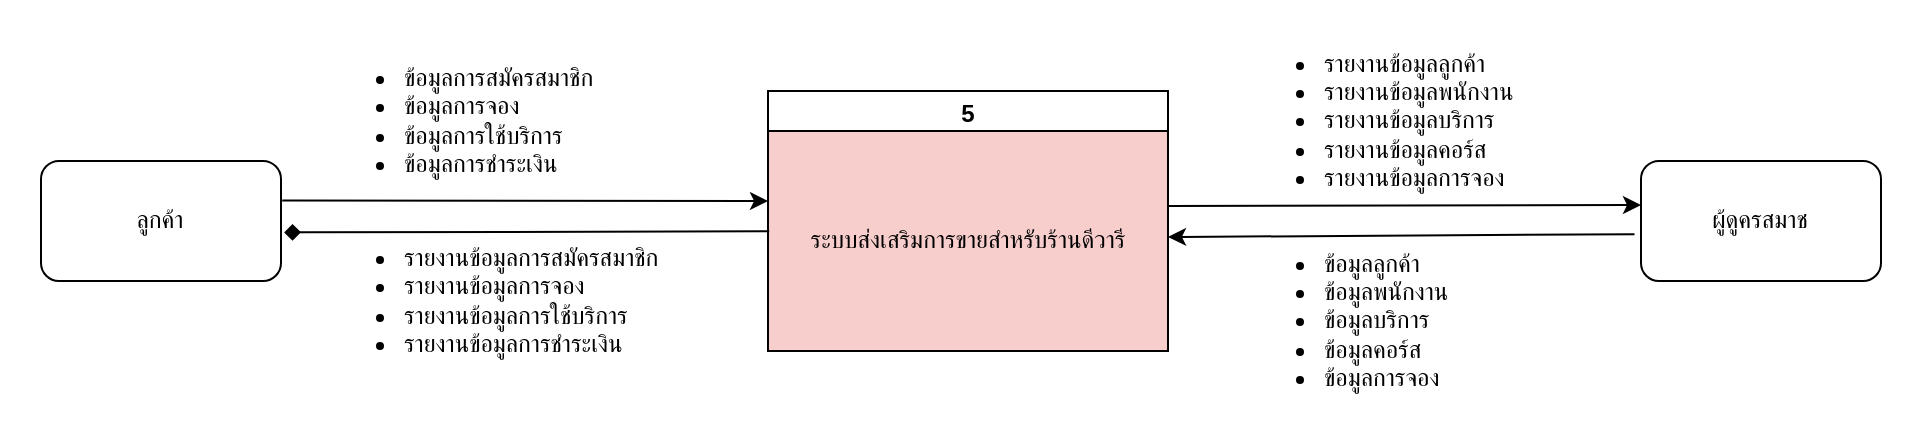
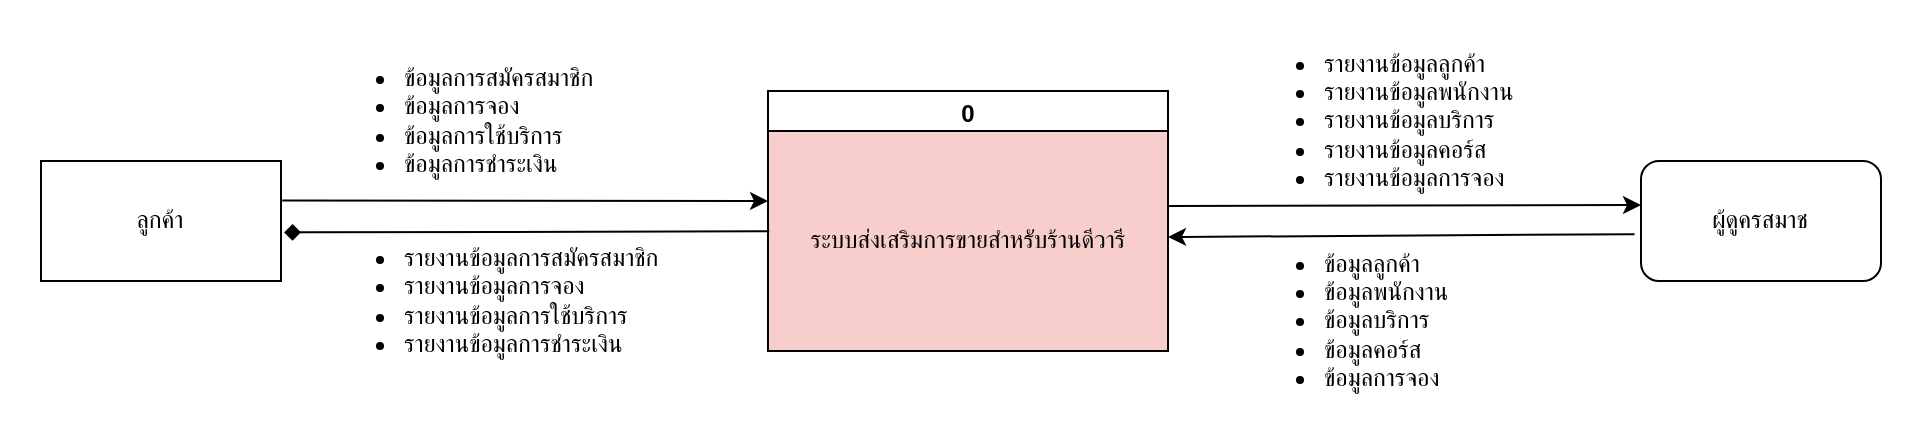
node "5": label "5" -> "0"
node "ลูกค้า": shape rounded rectangle -> rectangle
